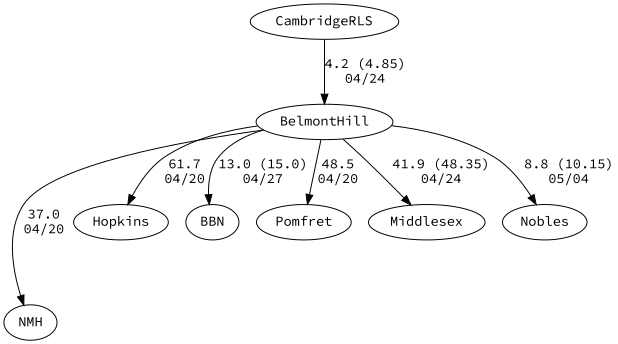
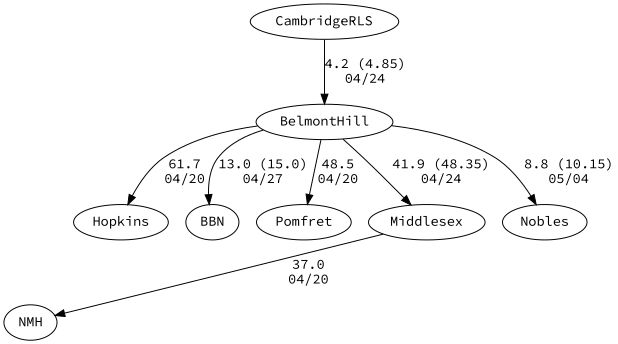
edge "BelmontHill" -> "NMH": now "Middlesex" -> "NMH"
